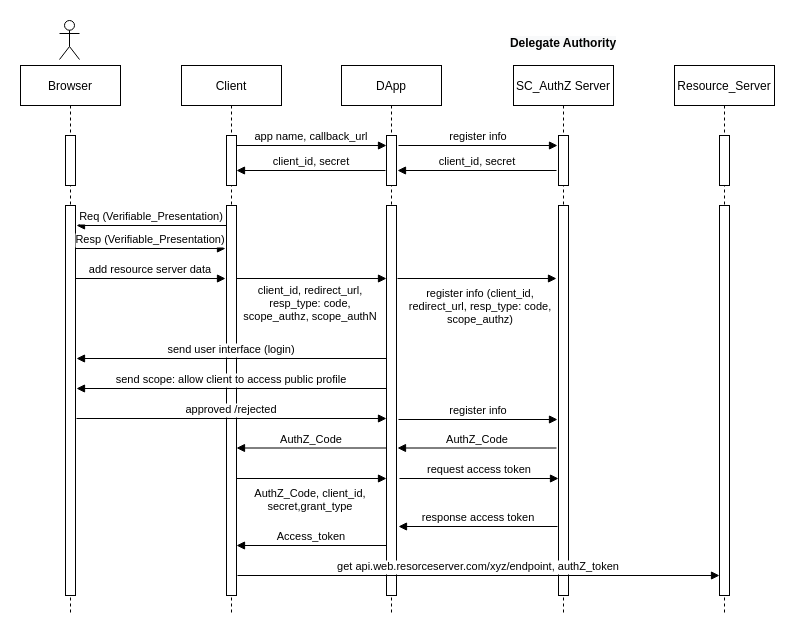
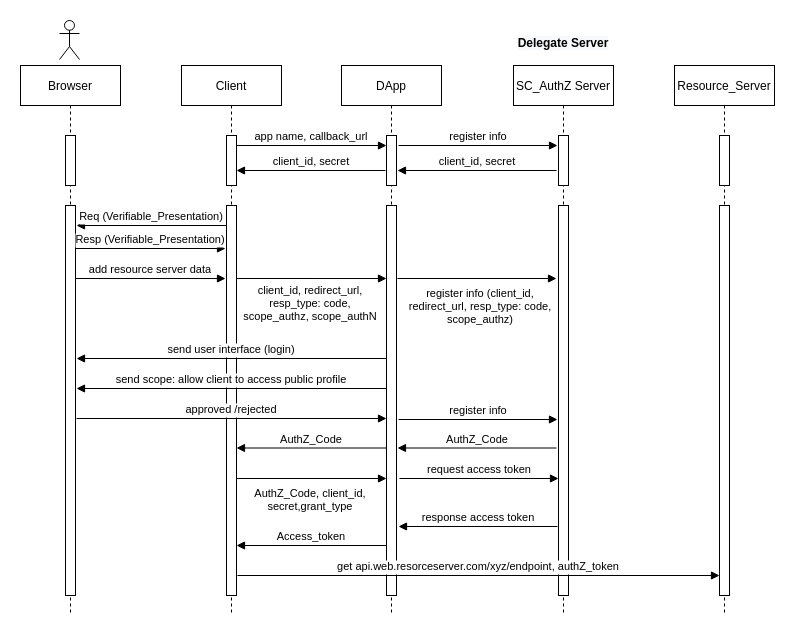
node "Delegate Authority": label "Delegate Authority" -> "Delegate Server"
